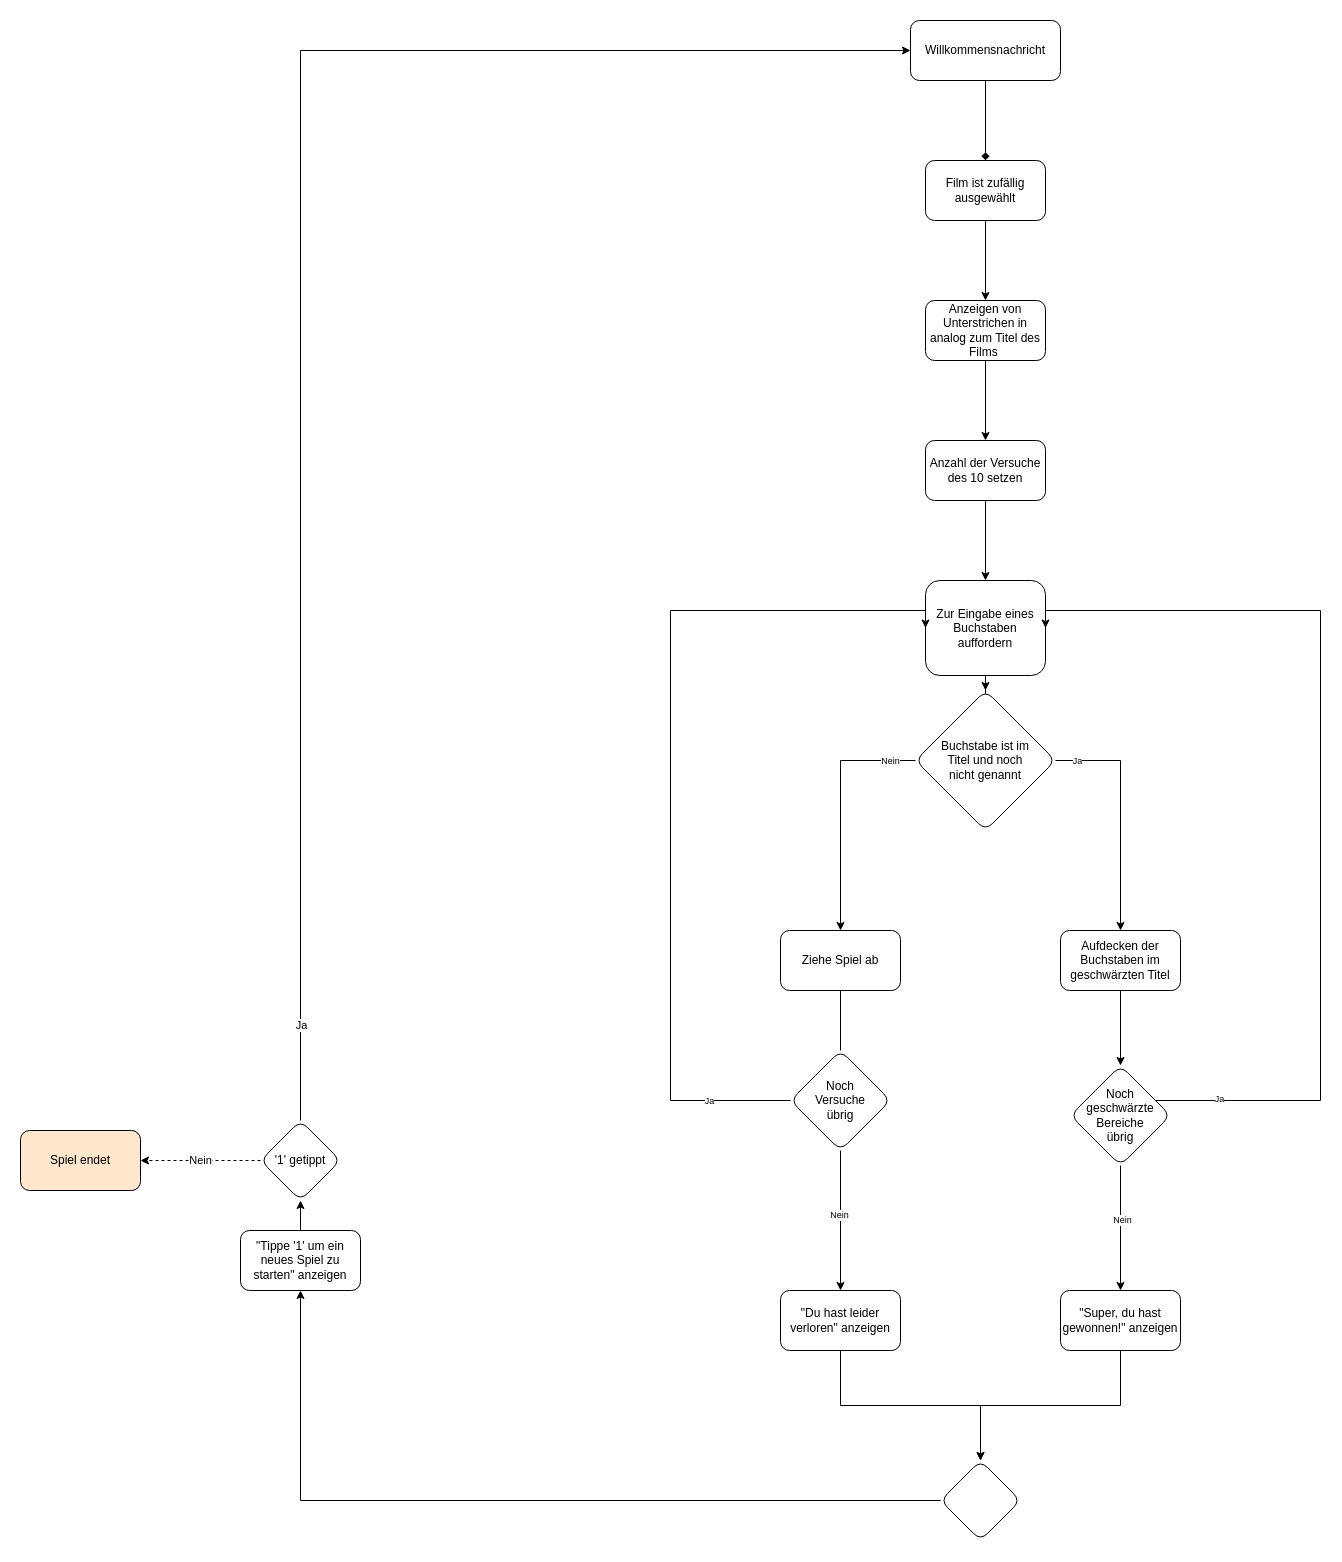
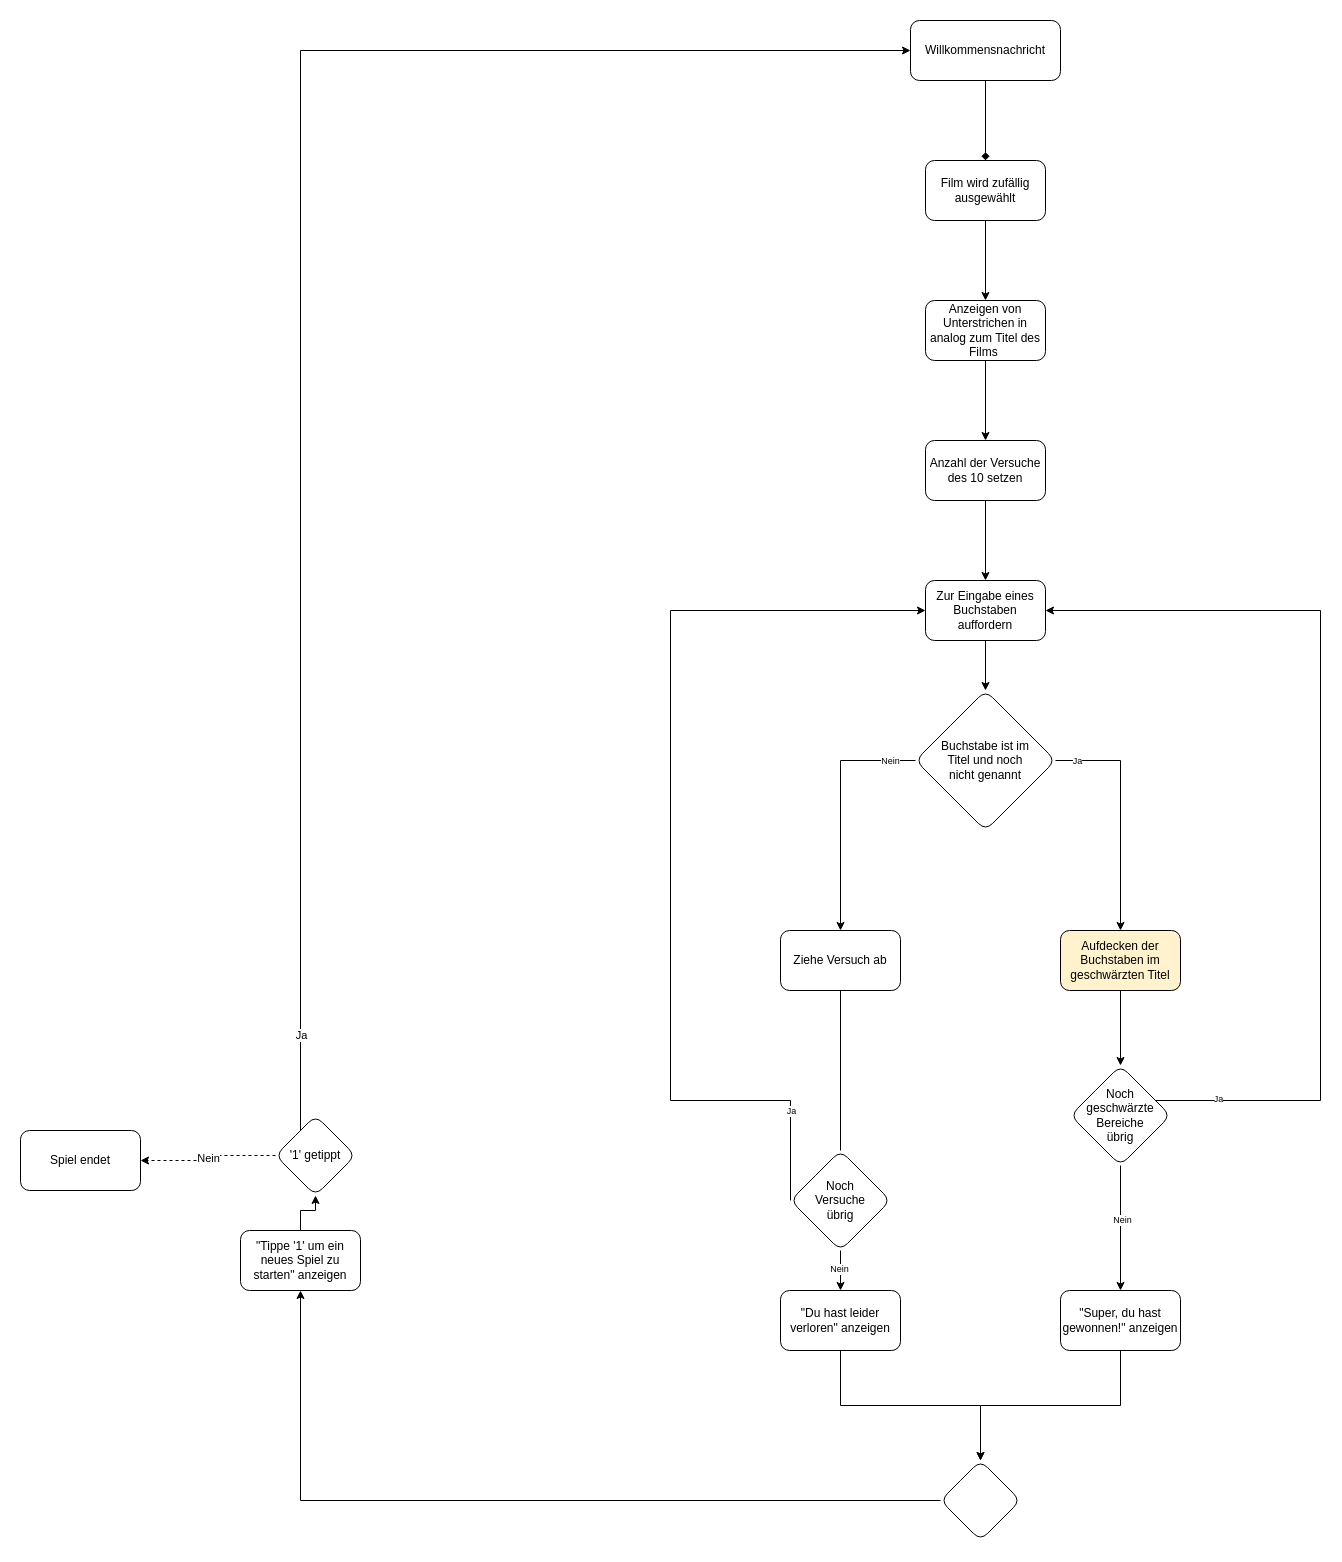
node "Film ist zufällig ausgewählt": label "Film ist zufällig ausgewählt" -> "Film wird zufällig ausgewählt"
node "Zur Eingabe eines Buchstaben auffordern": size 120x95 -> 120x60
node "Ziehe Spiel ab": label "Ziehe Spiel ab" -> "Ziehe Versuch ab"
node "Aufdecken der Buchstaben im geschwärzten Titel": fillcolor #ffffff -> #fff2cc
node "Noch Versuche übrig": moved (841, 1101) -> (841, 1201)
node "Spiel endet": fillcolor #ffe6cc -> #ffffff
node "'1' getippt": moved (301, 1161) -> (316, 1156)
